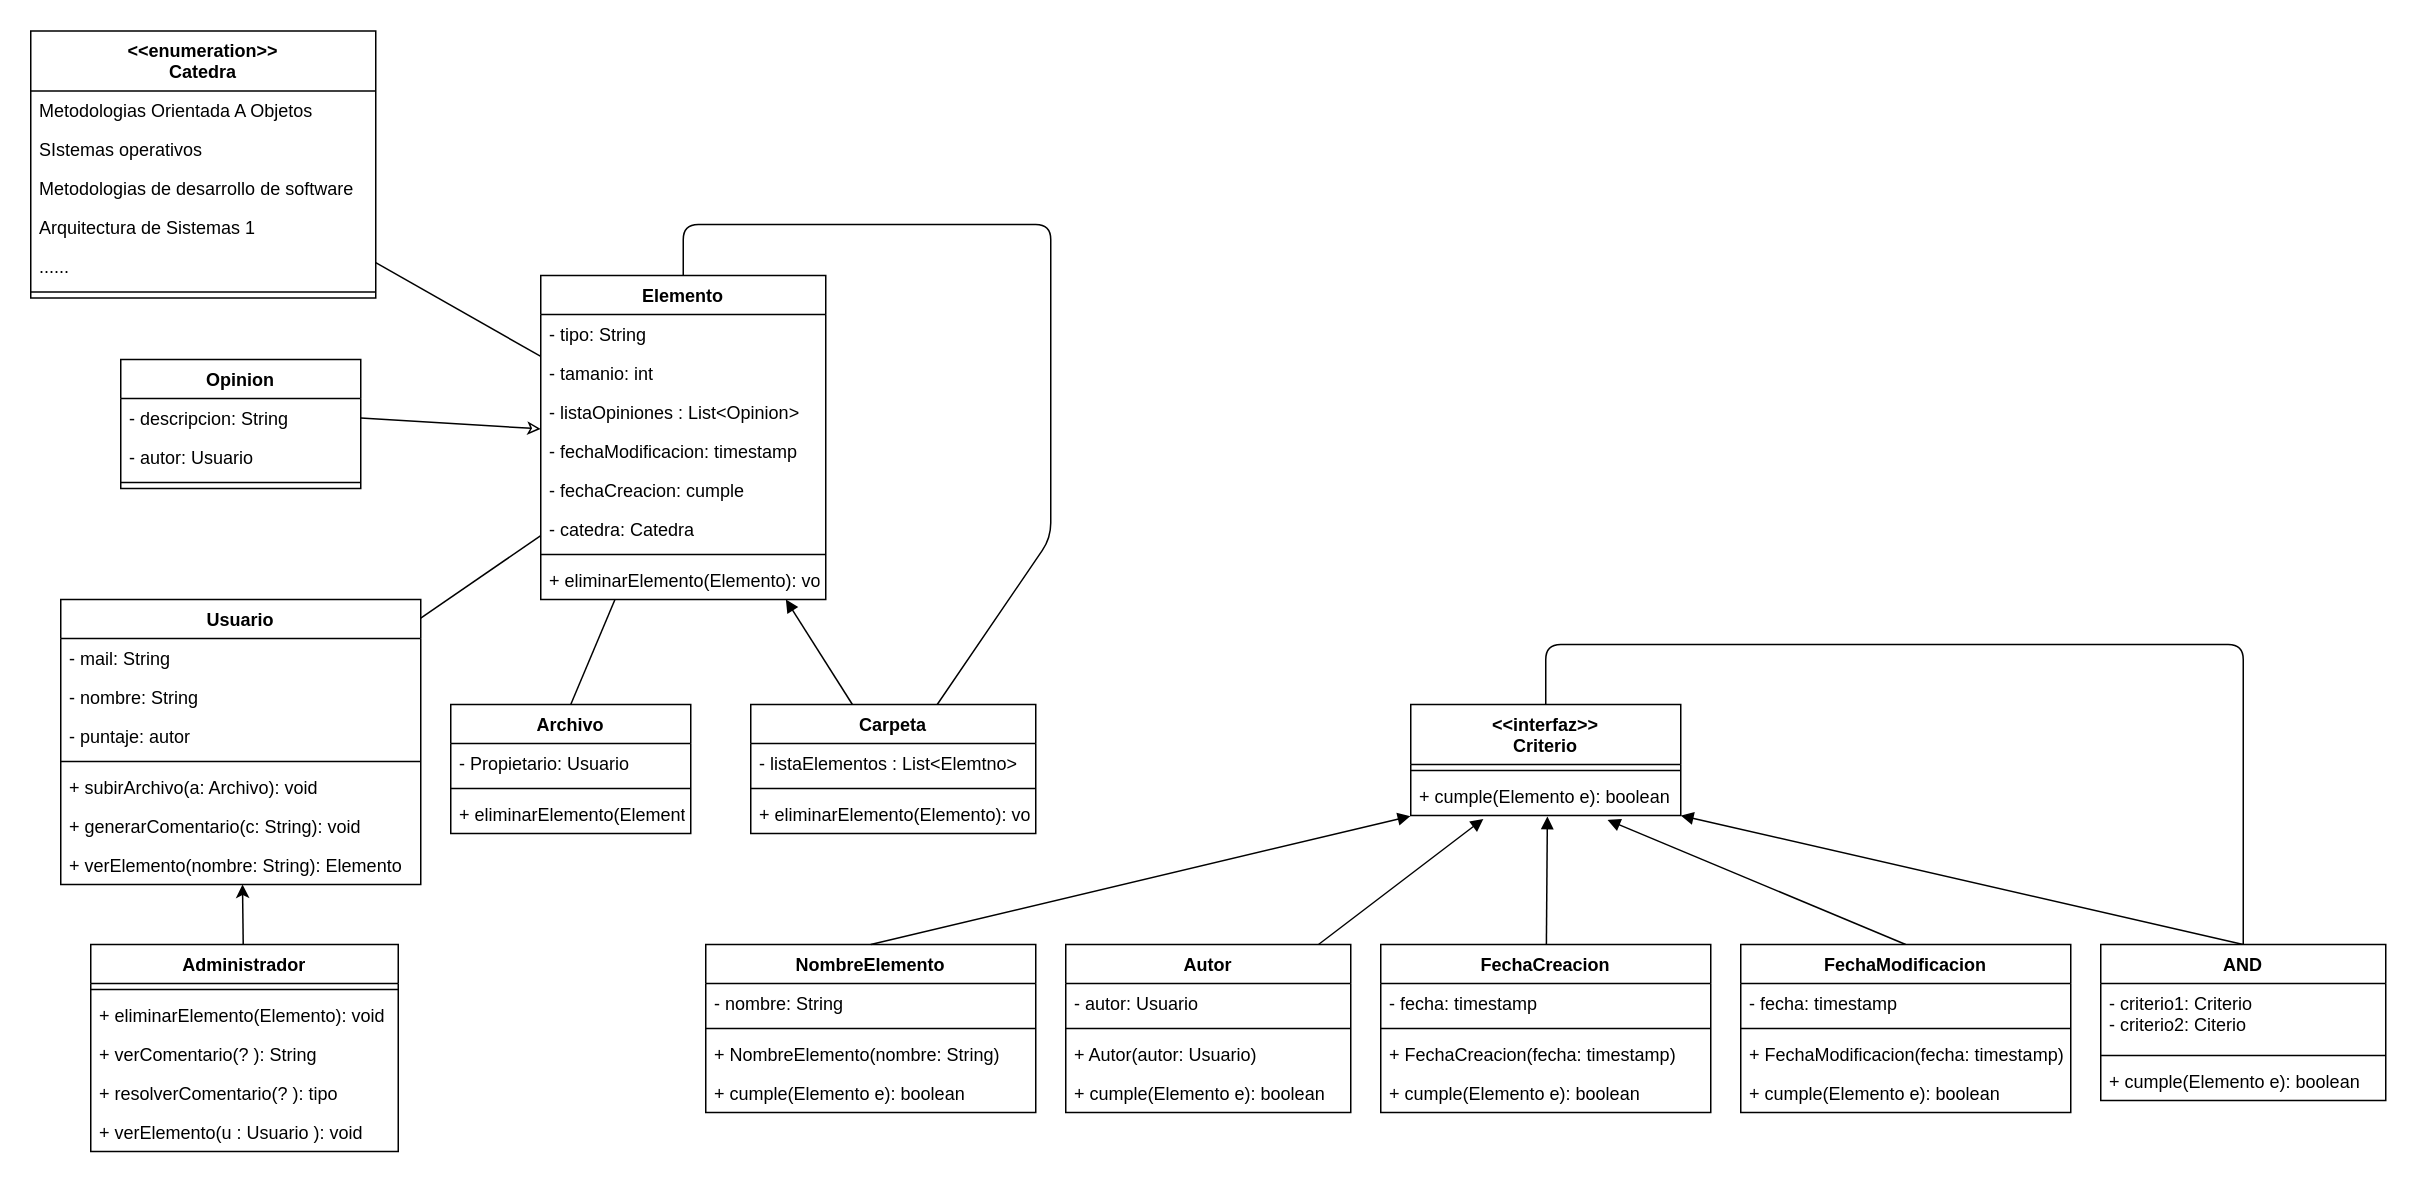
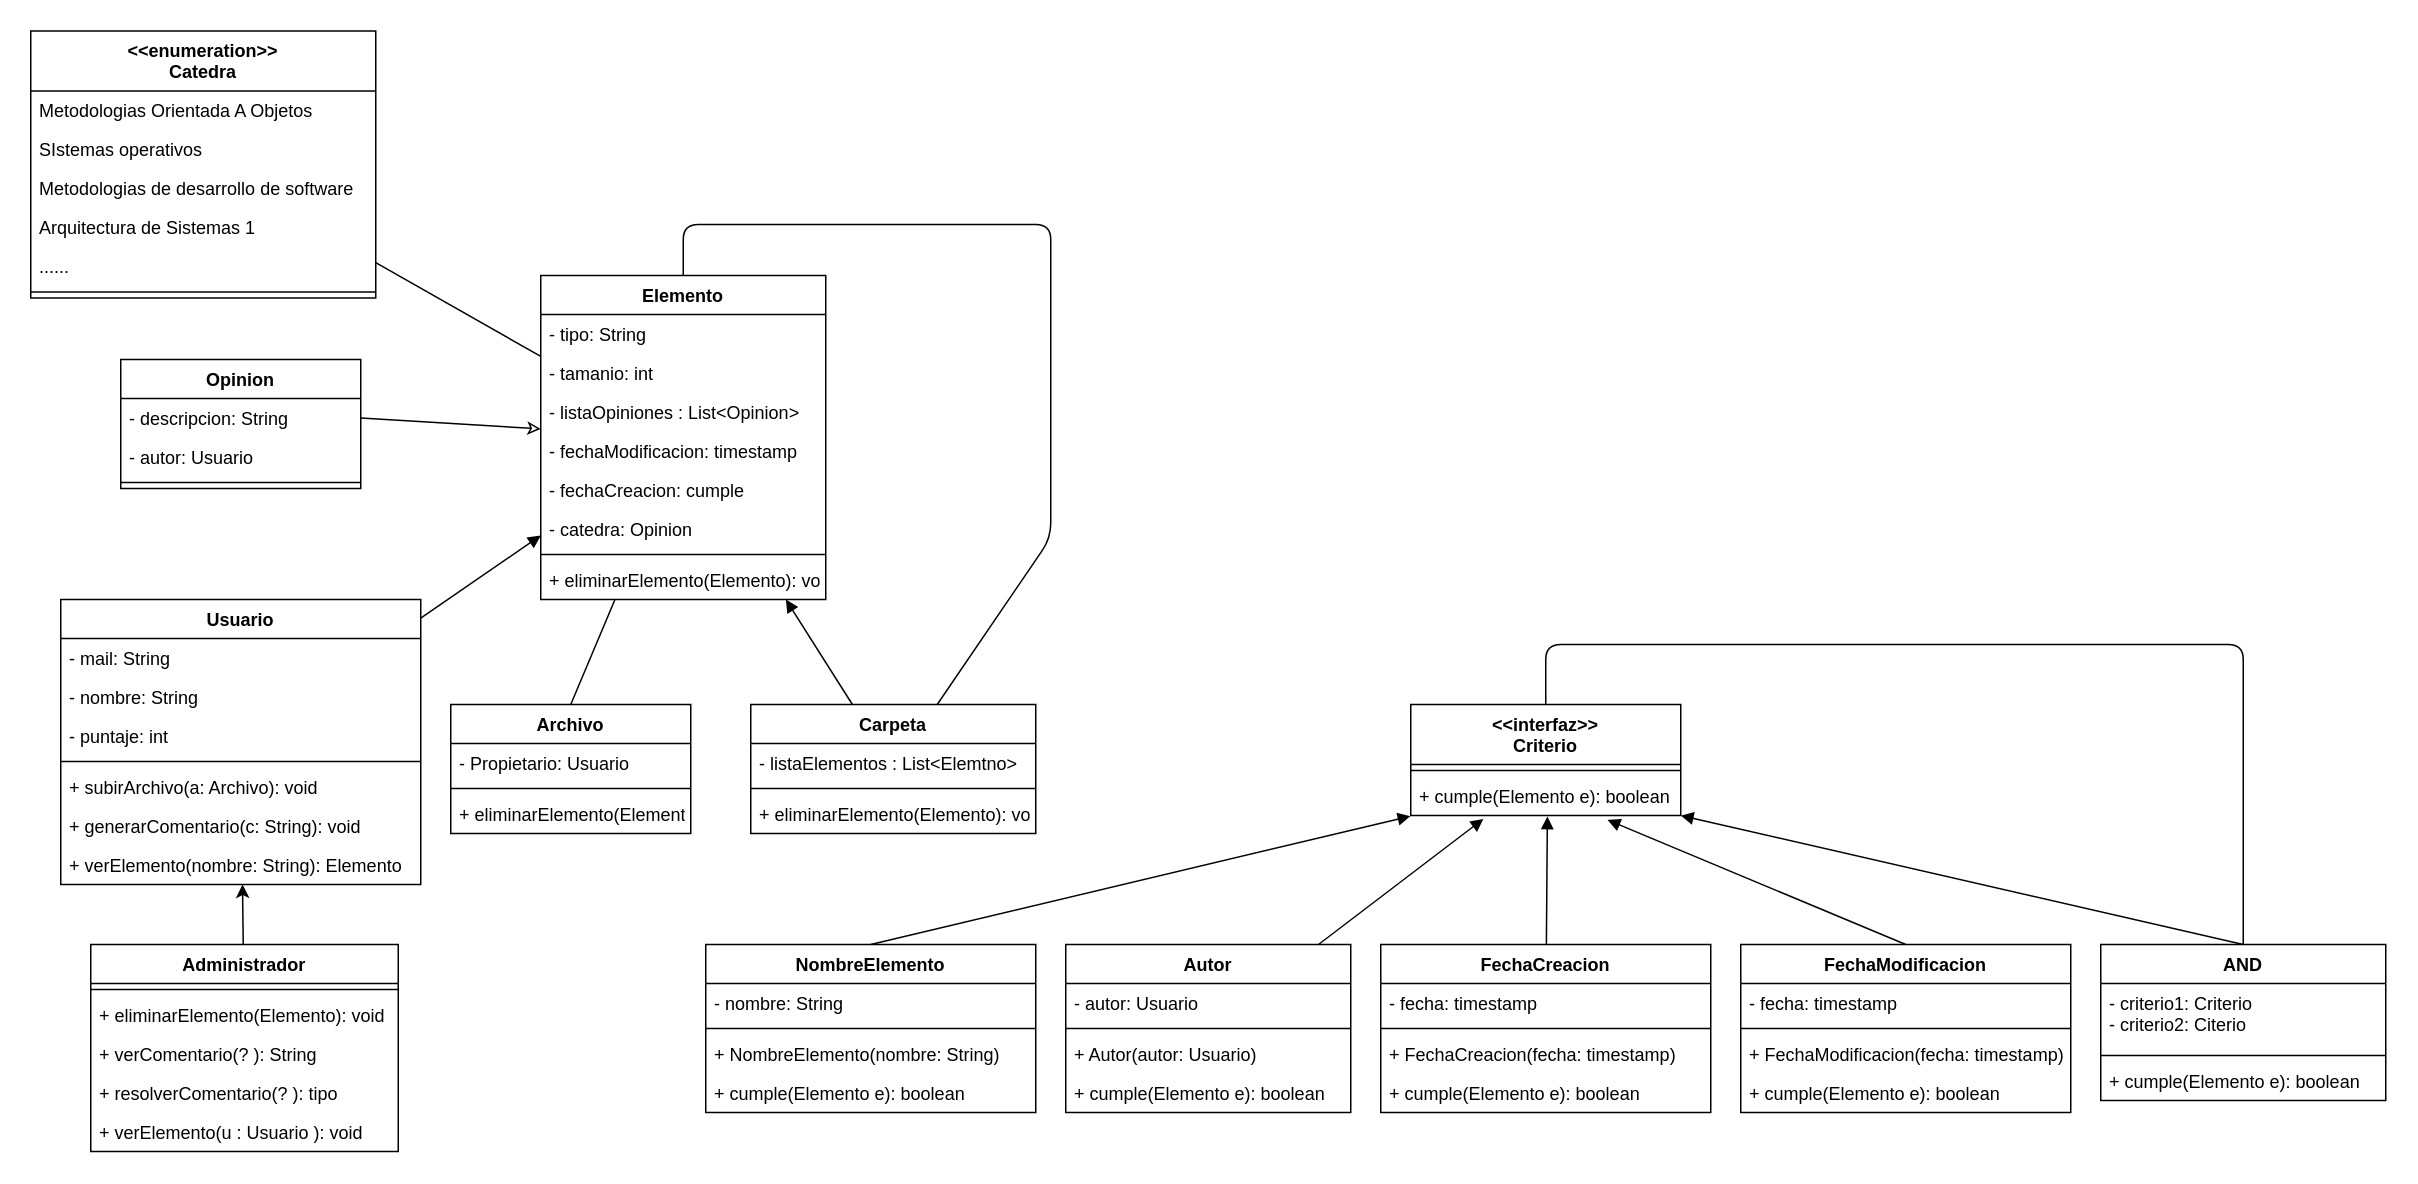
node "- catedra: Catedra": label "- catedra: Catedra" -> "- catedra: Opinion"
edge "Elemento" -- "Usuario": arrowhead none -> block
node "- puntaje: autor": label "- puntaje: autor" -> "- puntaje: int"
